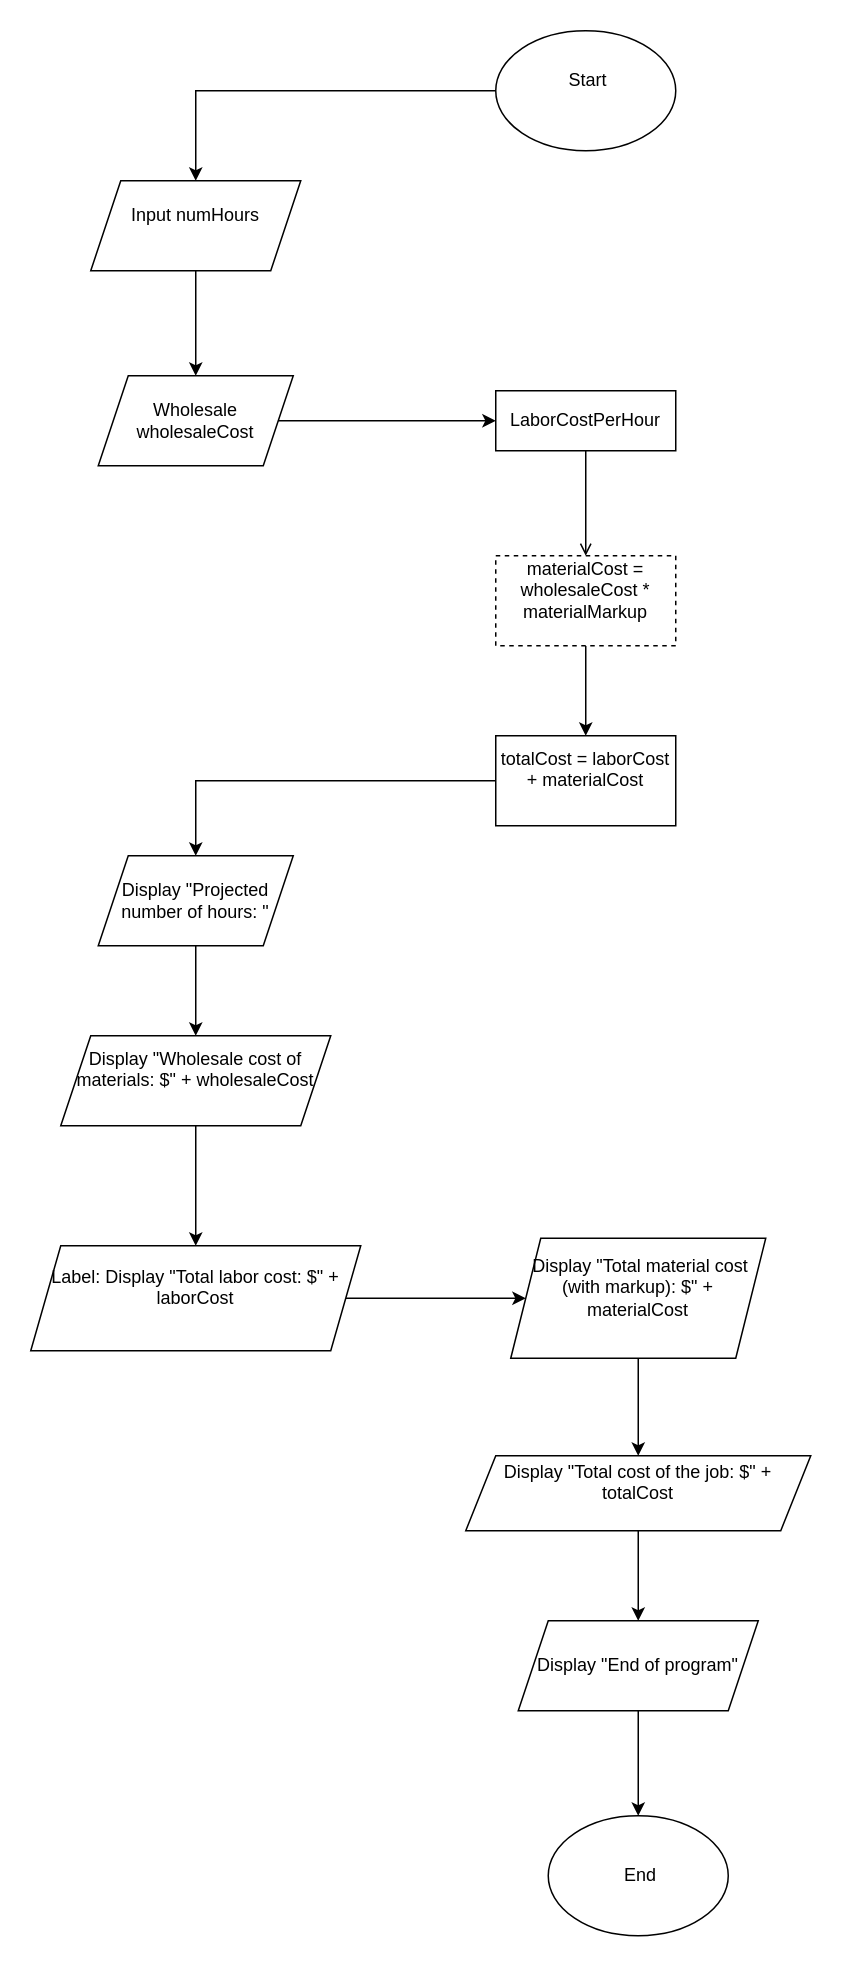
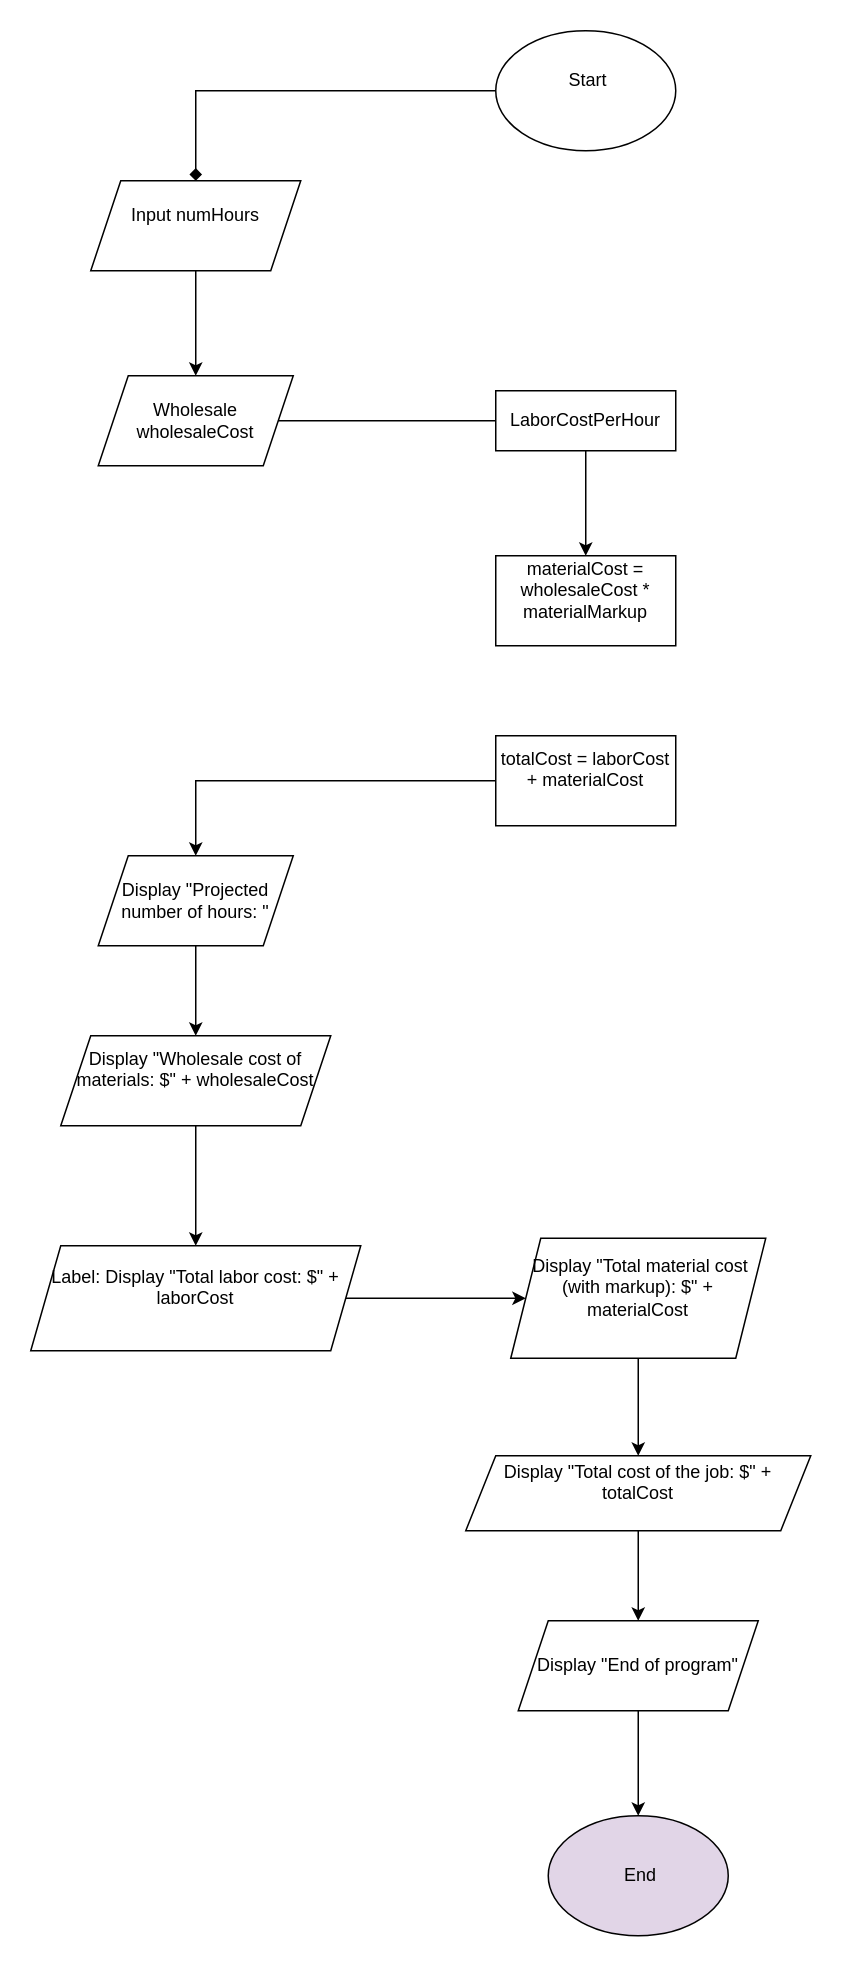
edge "Start" -> "Input numHours": arrowhead classic -> diamond
edge "Wholesale wholesaleCost" -> "LaborCostPerHour": arrowhead classic -> none
edge "LaborCostPerHour" -> "materialCost = wholesaleCost * materialMarkup": arrowhead open -> classic
node "materialCost = wholesaleCost * materialMarkup": style dashed -> solid
edge "materialCost = wholesaleCost * materialMarkup" -> "totalCost = laborCost + materialCost": removed
node "End": fillcolor #ffffff -> #e1d5e7
